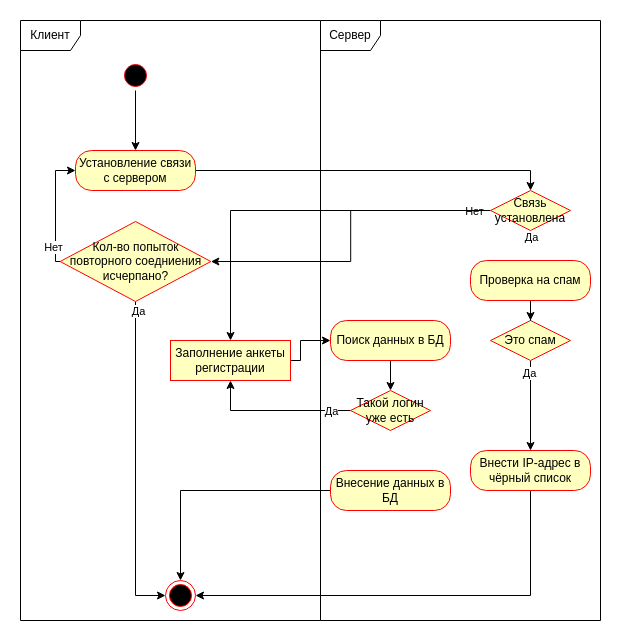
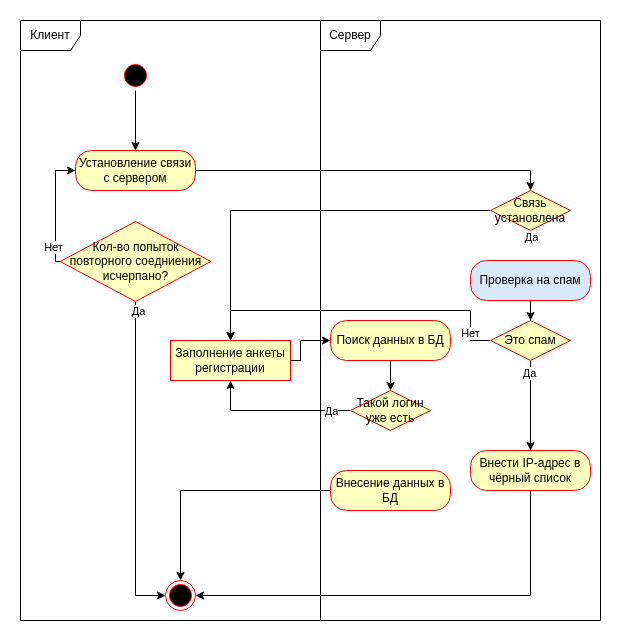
edge "Связь установлена" -> "Кол-во попыток повторного соедниения исчерпано?": removed, label "Нет"
node "Проверка на спам": fillcolor #ffffc0 -> #dae8fc
edge "Это спам" -> "Заполнение анкеты регистрации": added, label "Нет"
